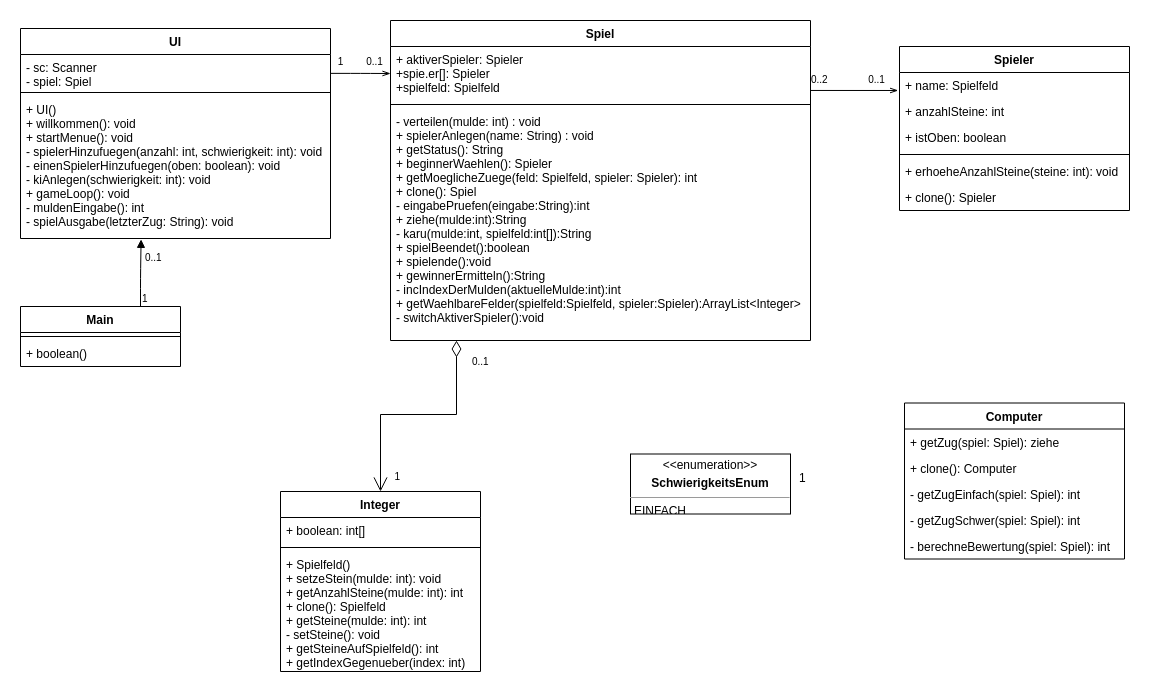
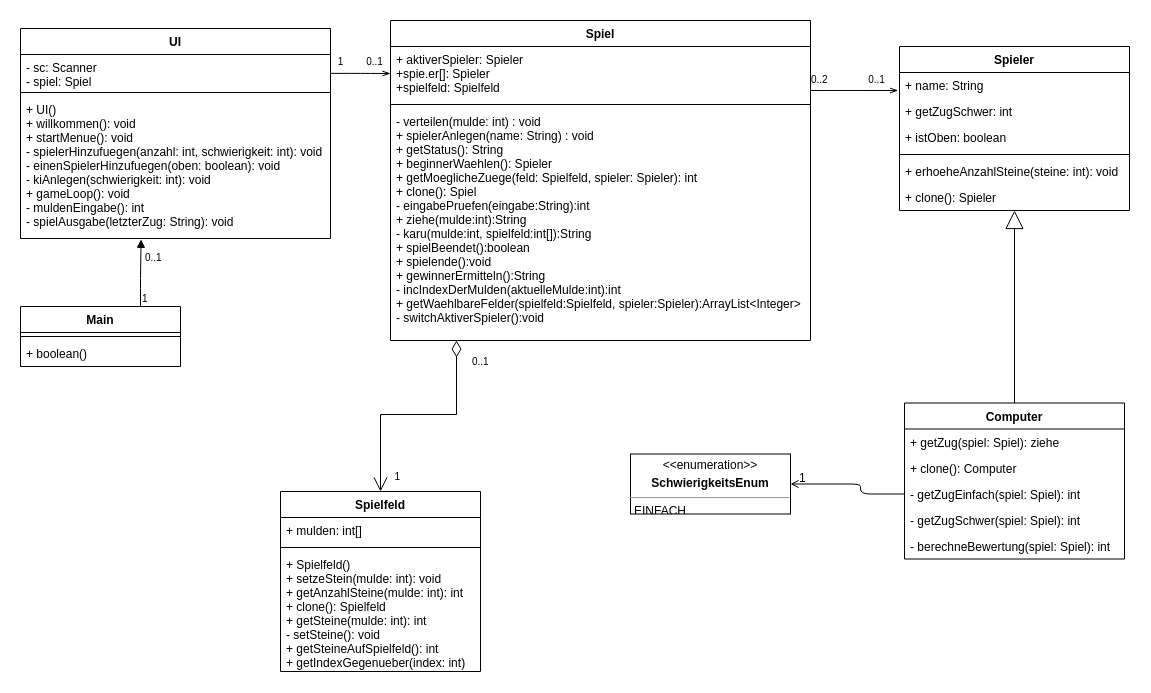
node "+ name: Spielfeld": label "+ name: Spielfeld" -> "+ name: String"
node "+ anzahlSteine: int": label "+ anzahlSteine: int" -> "+ getZugSchwer: int"
edge "Computer" -> "+ clone(): Spieler": added
edge "- getZugEinfach(spiel: Spiel): int" -> "<<enumeration>> SchwierigkeitsEnum EINFACH SCHWER": added
node "Integer": label "Integer" -> "Spielfeld"
node "+ boolean: int[]": label "+ boolean: int[]" -> "+ mulden: int[]"
